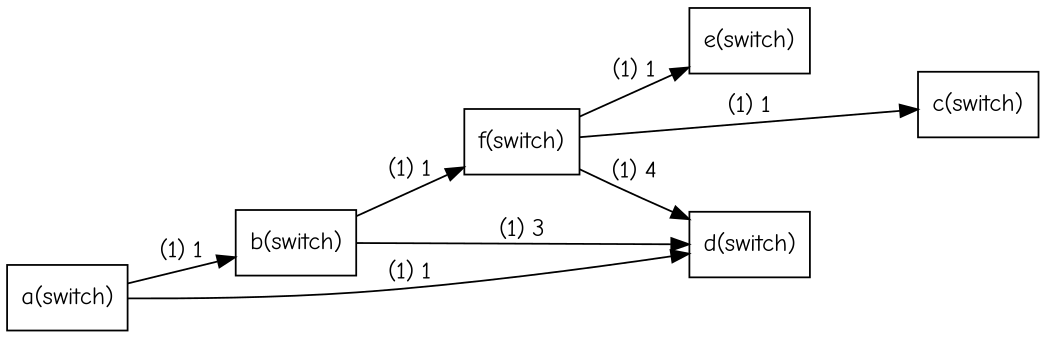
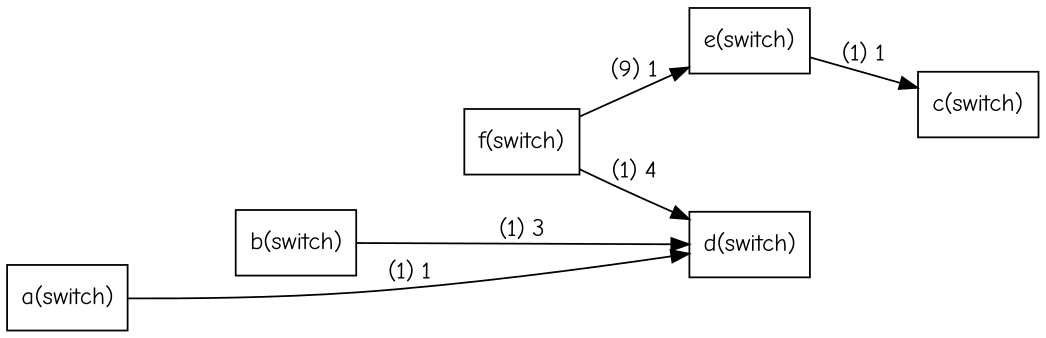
edge "f(switch)" -> "e(switch)": label "(1) 1" -> "(9) 1"
edge "f(switch)" -> "c(switch)": now "e(switch)" -> "c(switch)"
edge "b(switch)" -> "f(switch)": removed, label "(1) 1"
edge "a(switch)" -> "b(switch)": removed, label "(1) 1"
